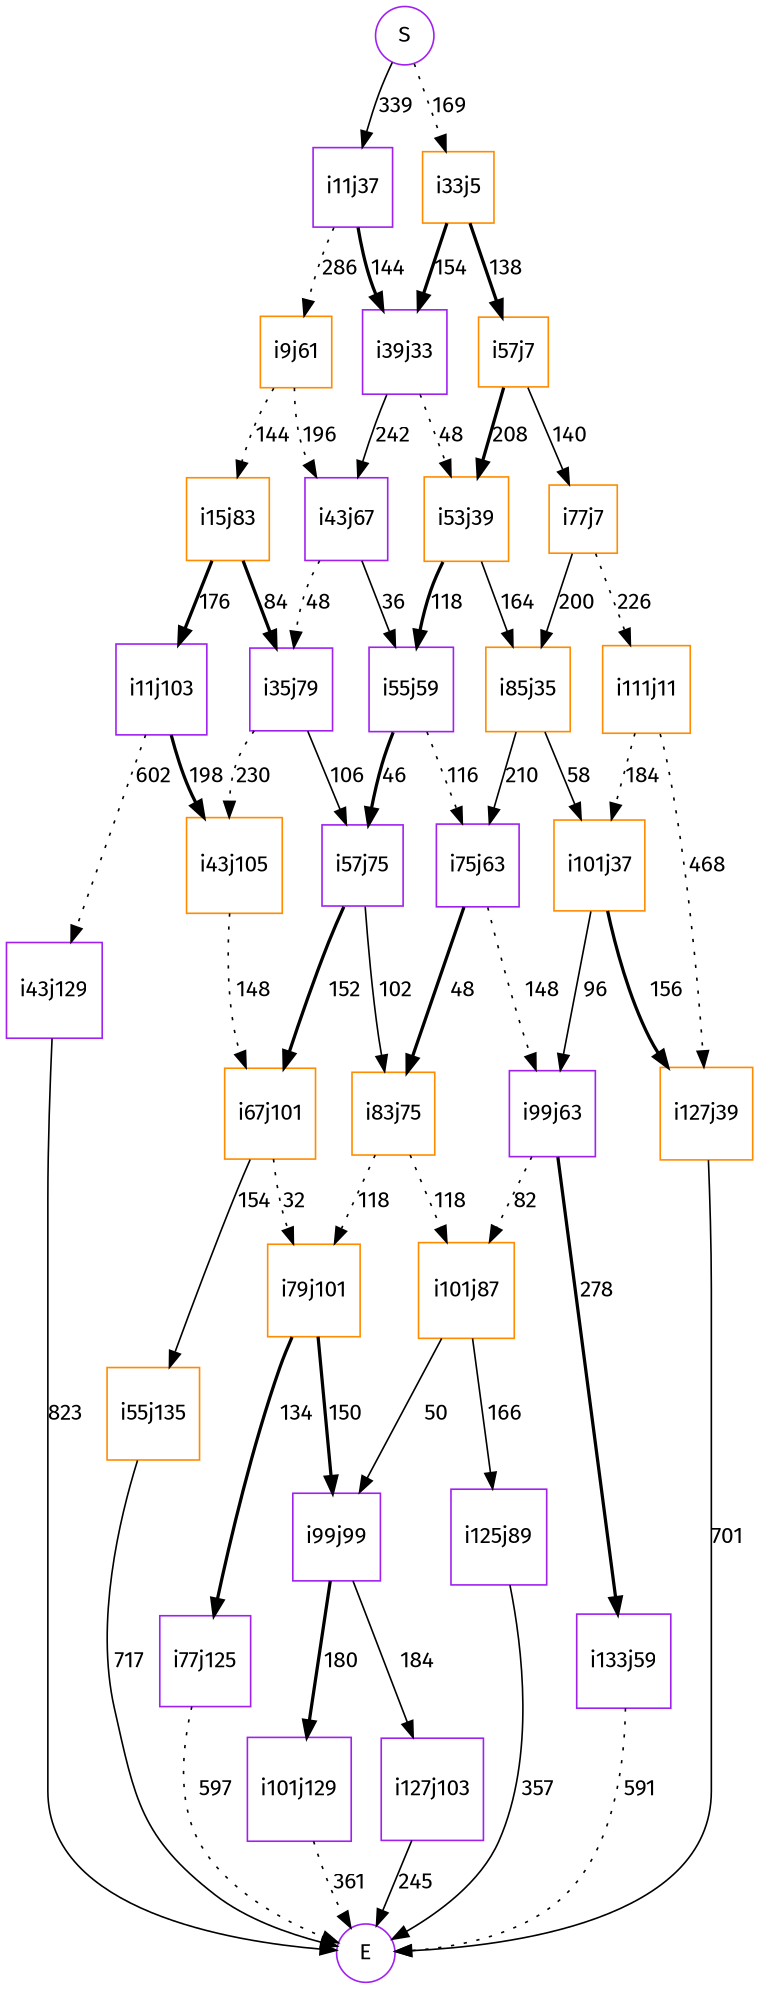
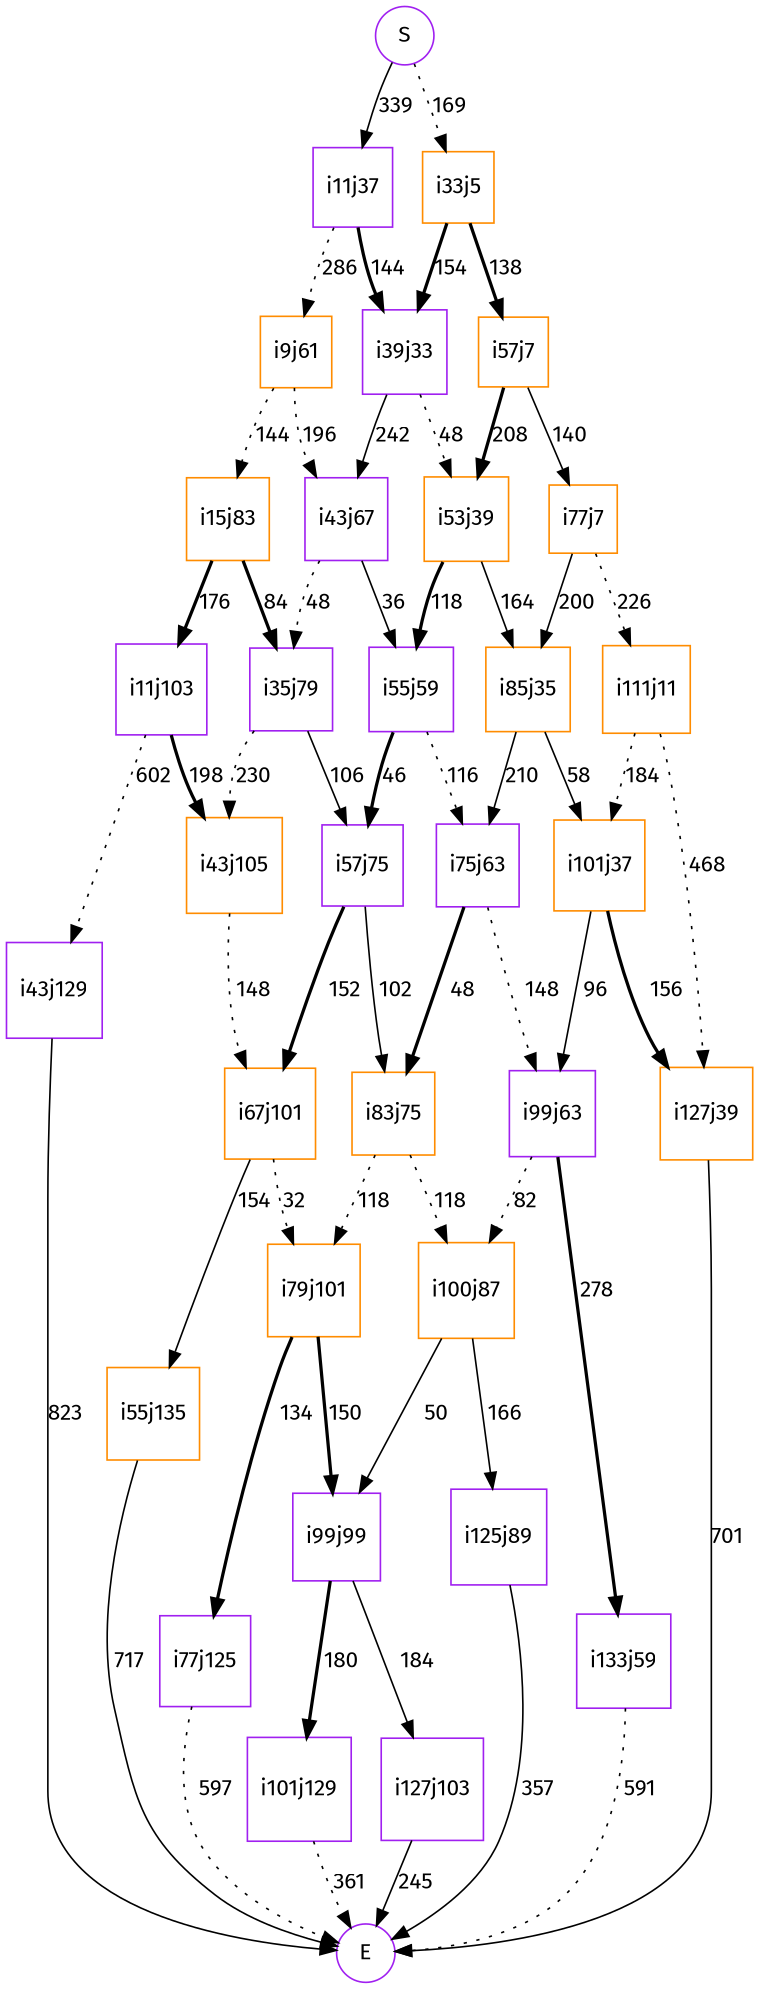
node "i101j87": label "i101j87" -> "i100j87"
